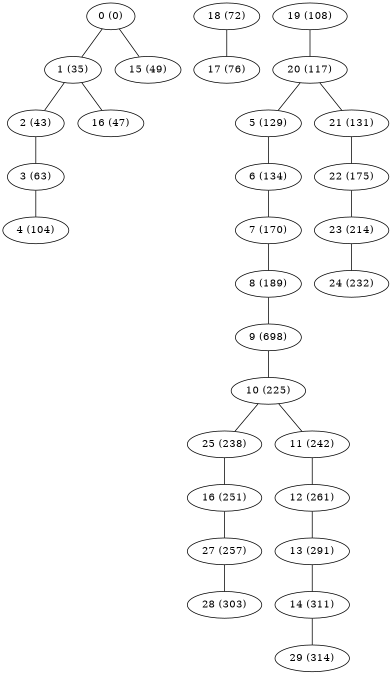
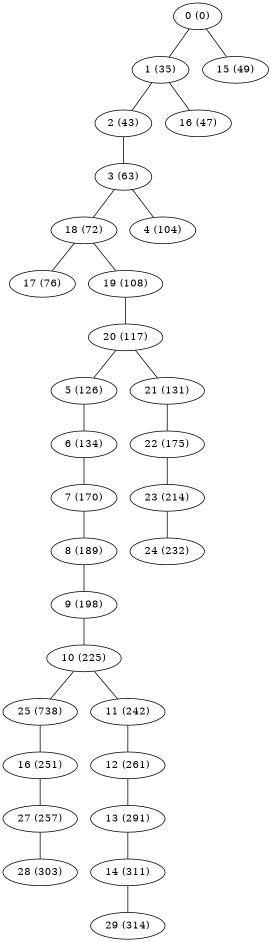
node "5 (129)": label "5 (129)" -> "5 (126)"
edge "3 (63)" -- "18 (72)": added
edge "18 (72)" -- "19 (108)": added
node "9 (698)": label "9 (698)" -> "9 (198)"
node "25 (238)": label "25 (238)" -> "25 (738)"
